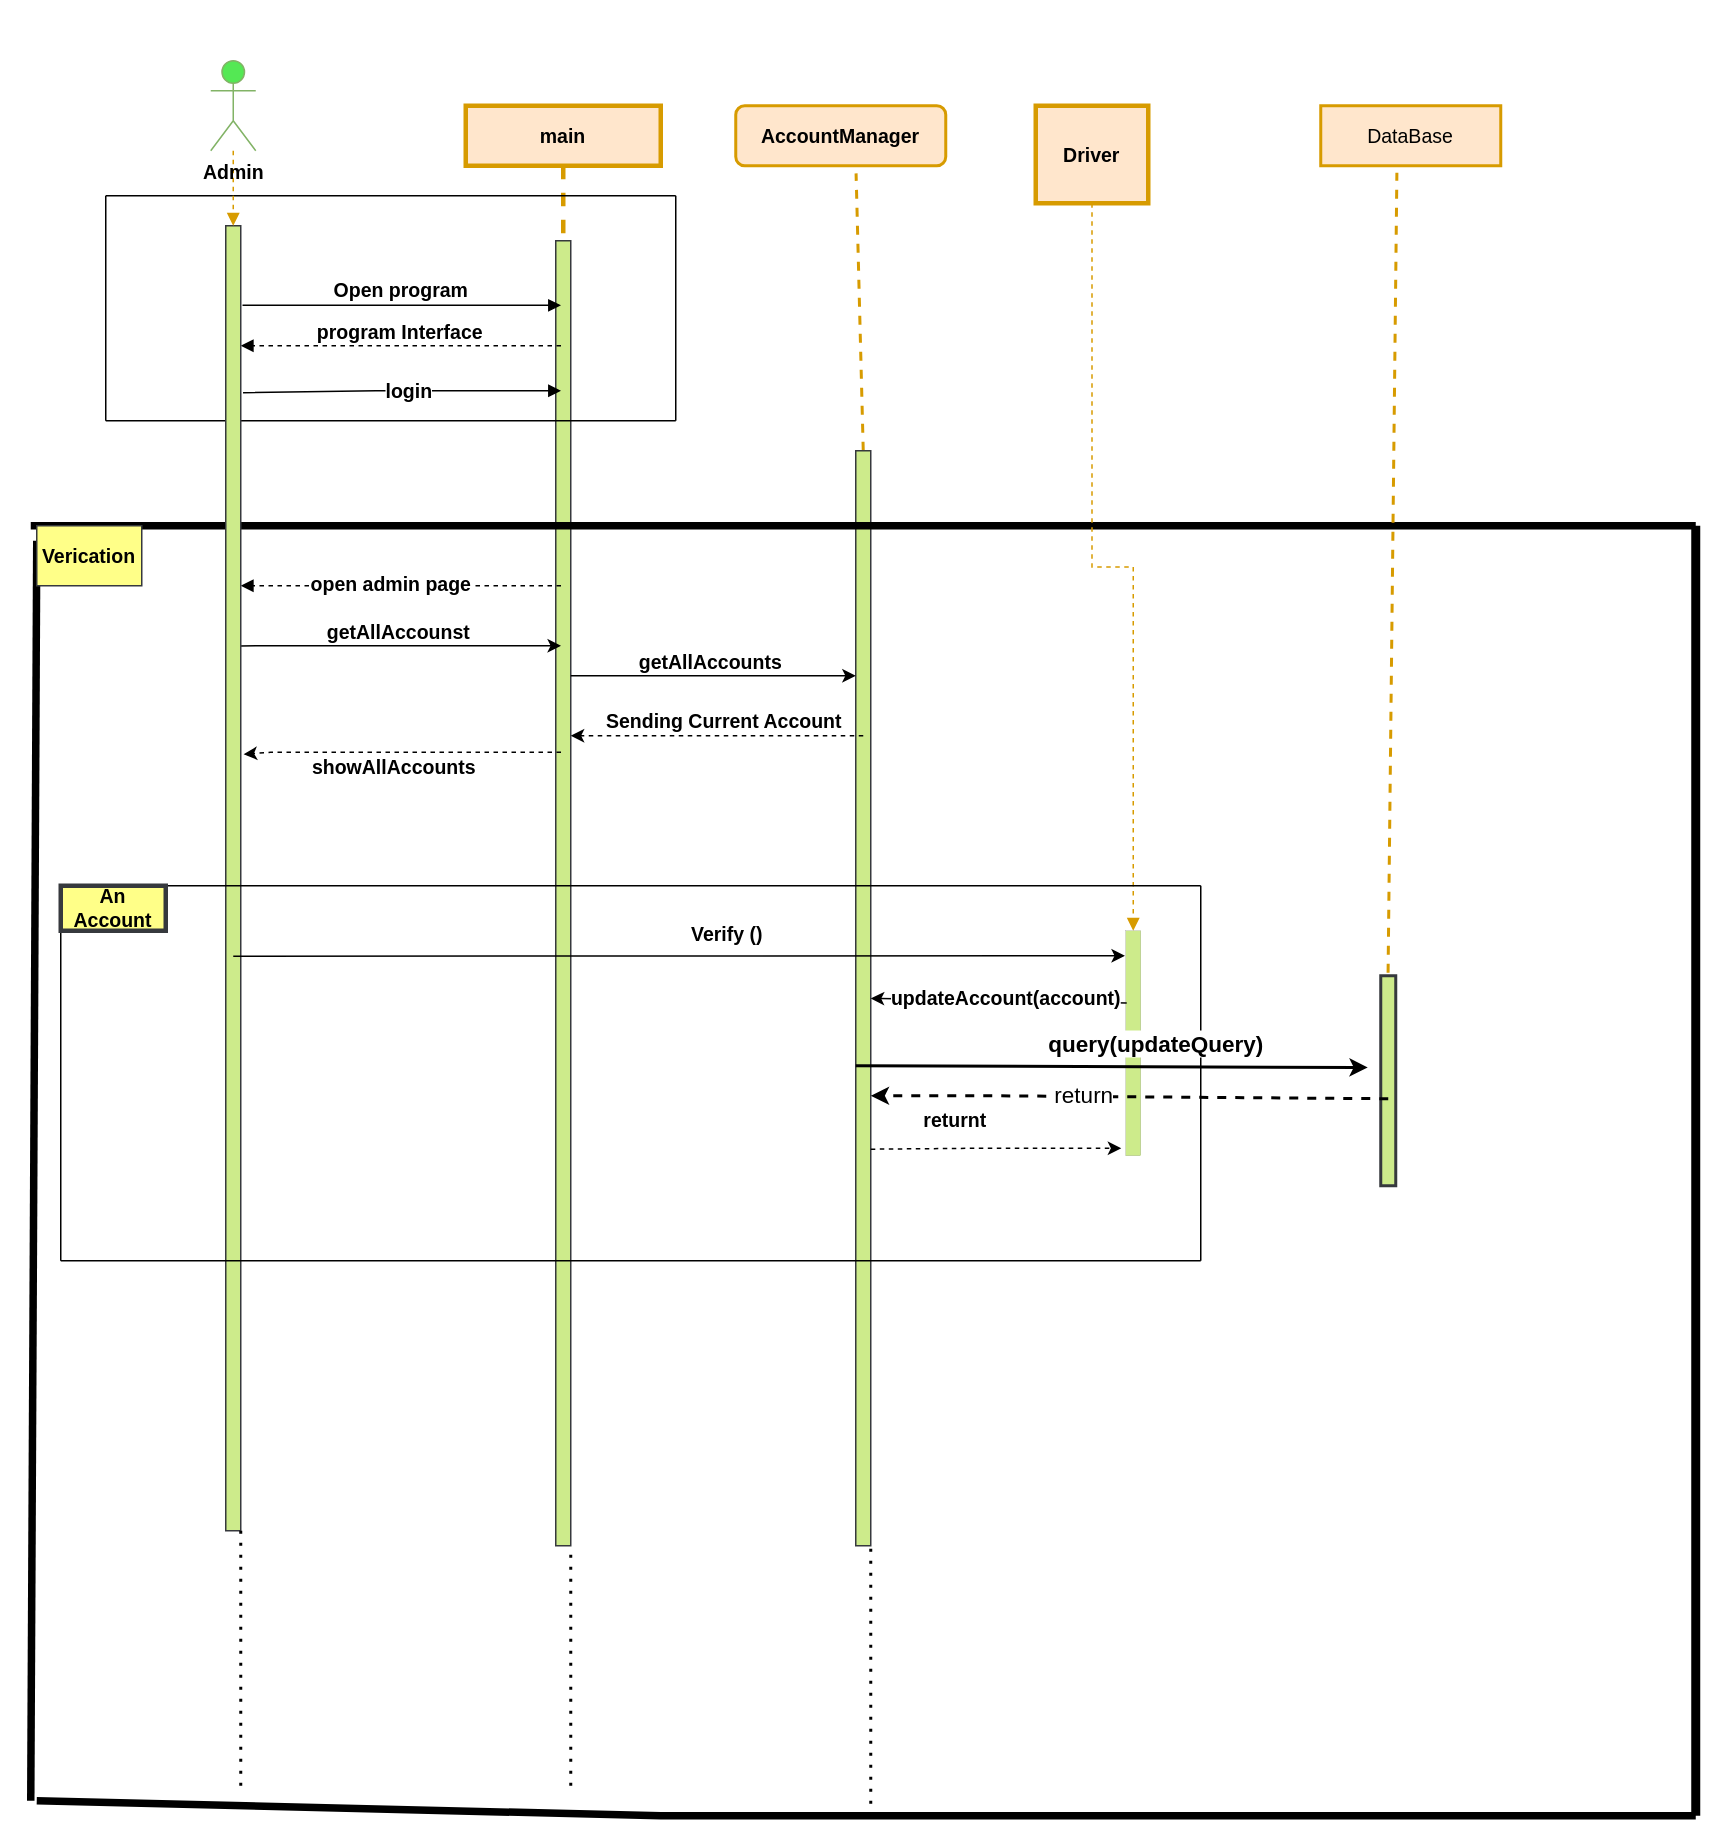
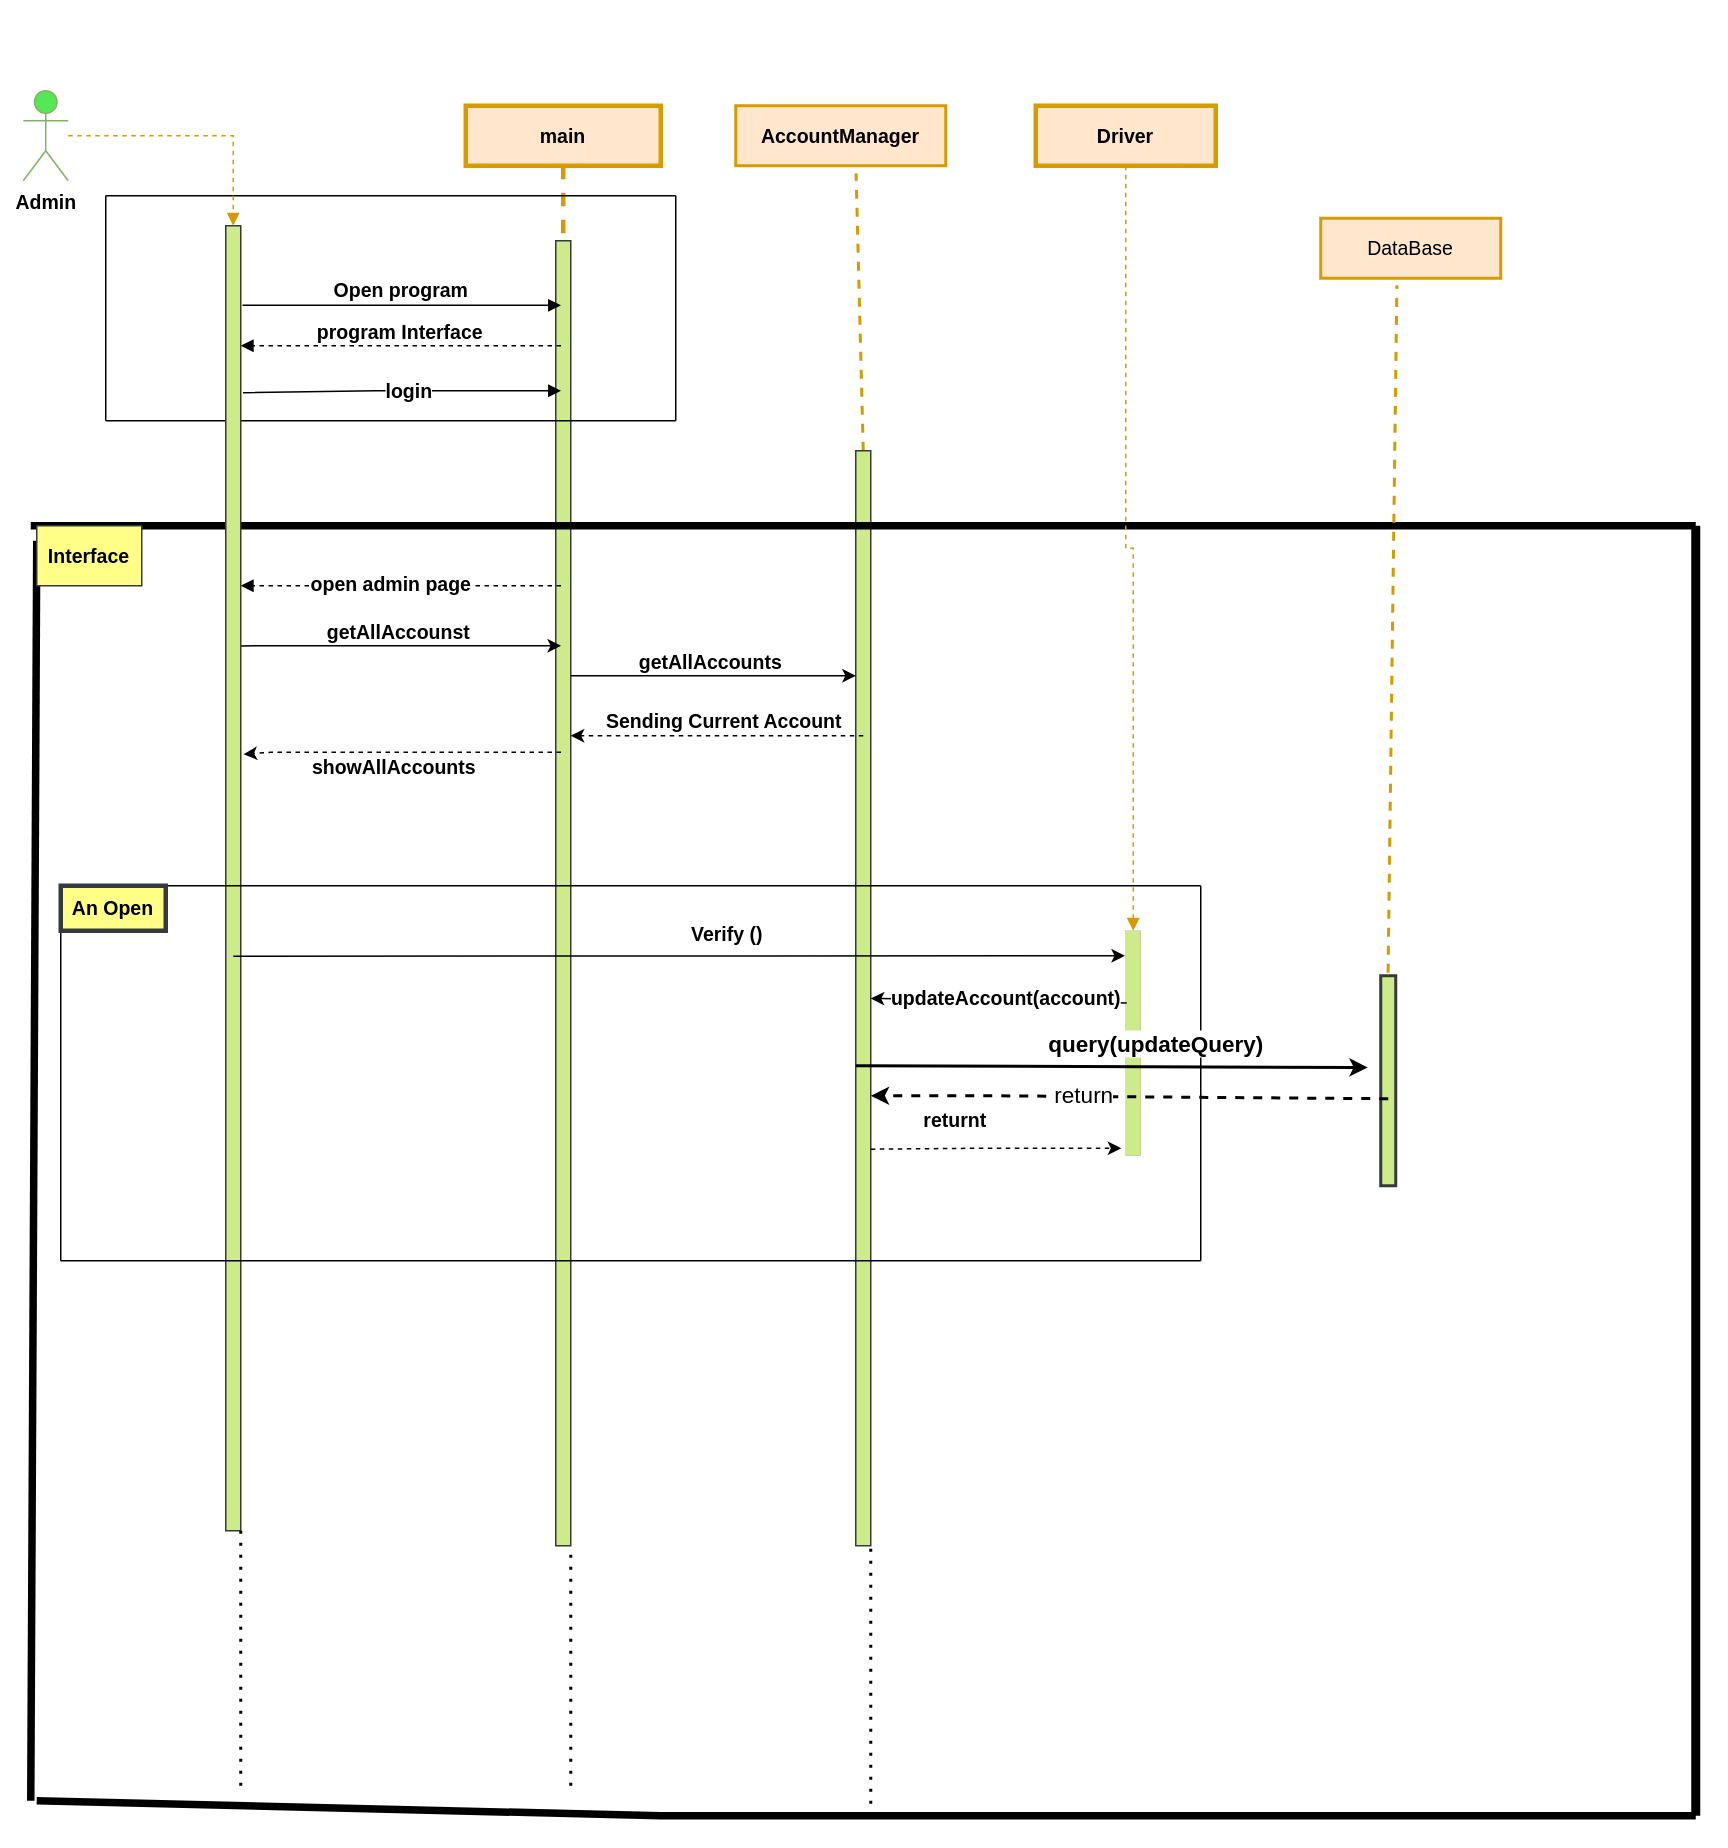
node "Admin": moved (233, 106) -> (46, 136)
node "AccountManager": shape rounded rectangle -> rectangle
node "DataBase": moved (1411, 136) -> (1411, 248)
node "Driver": size 113x98 -> 180x60
node "Verication": label "Verication" -> "Interface"
node "An Account": label "An Account" -> "An Open"
